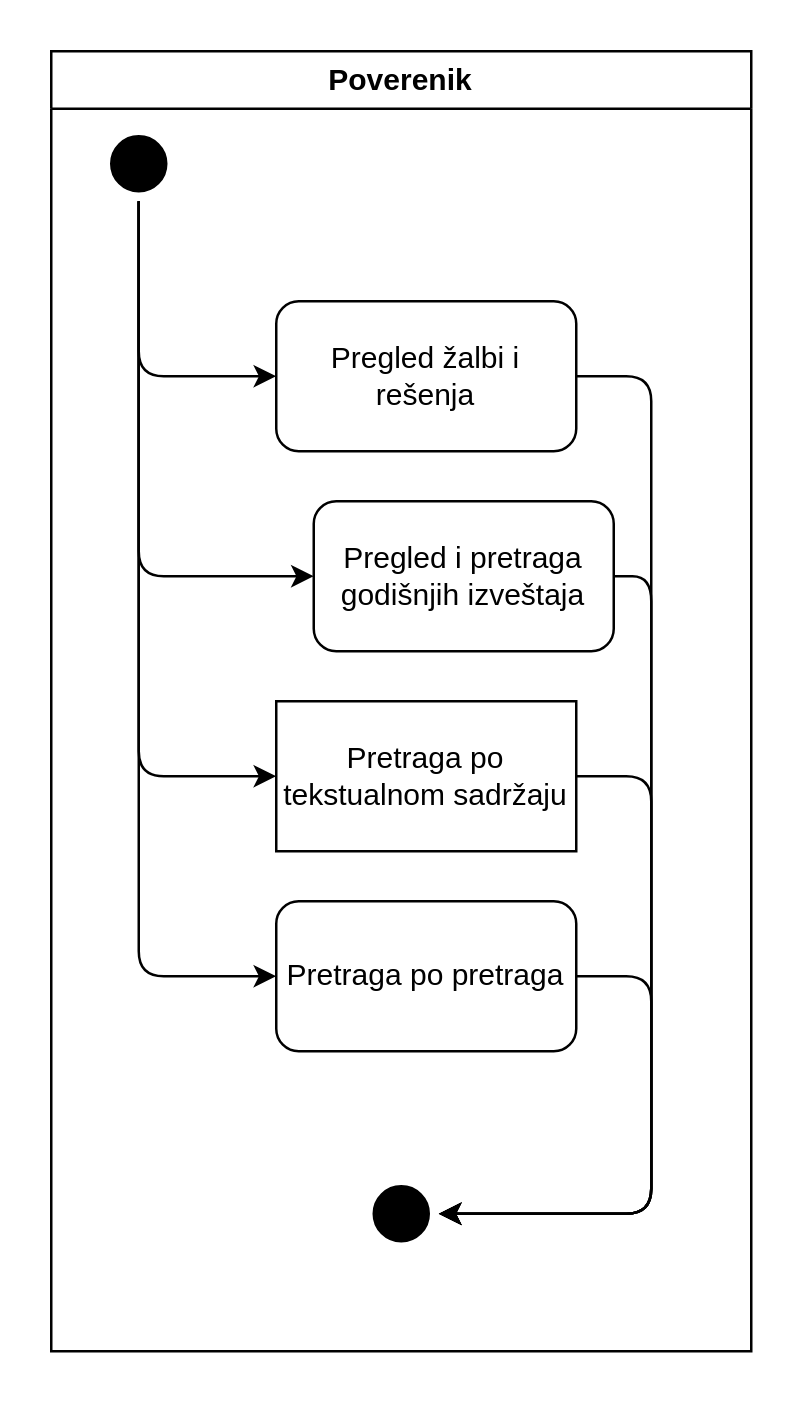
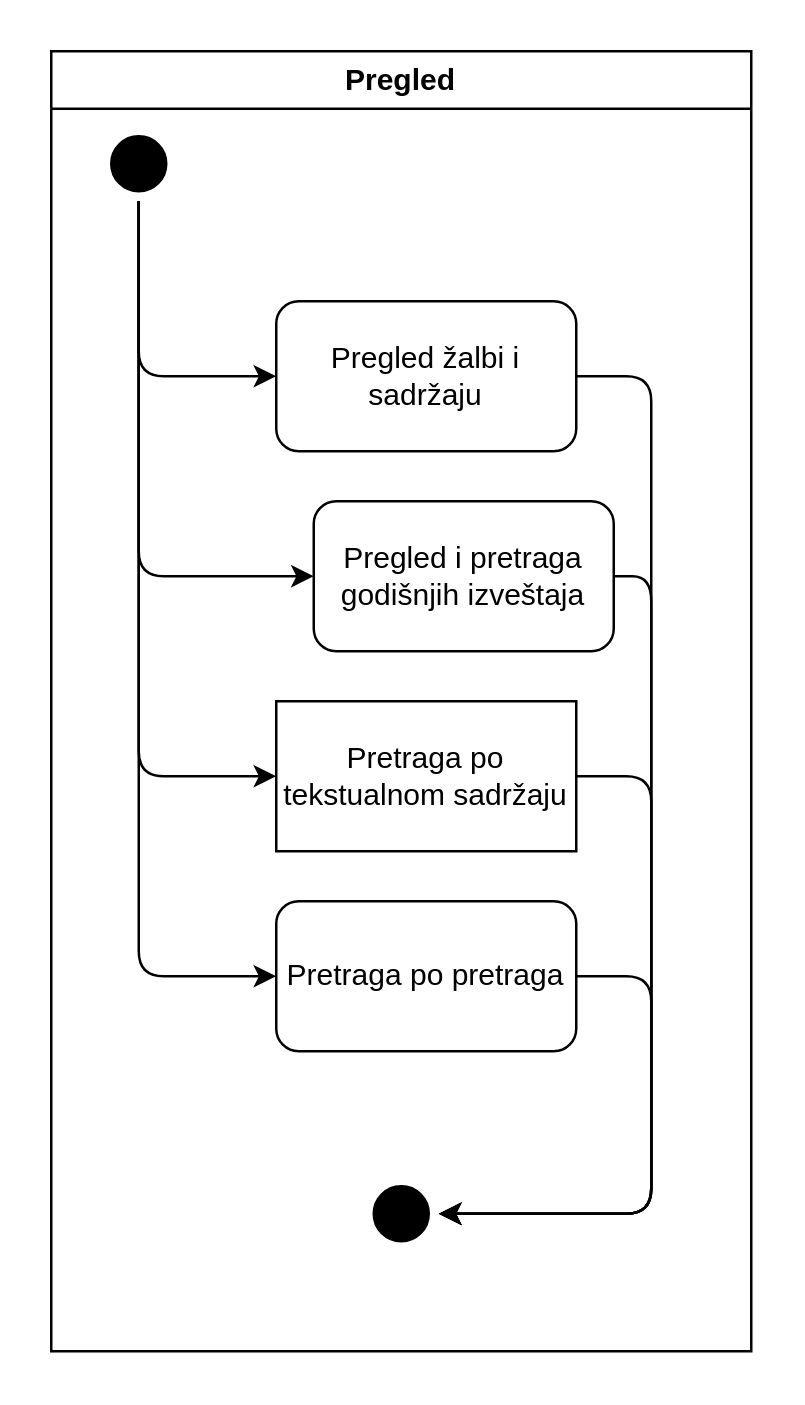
node "Poverenik": label "Poverenik" -> "Pregled"
node "Pregled žalbi i rešenja": label "Pregled žalbi i rešenja" -> "Pregled žalbi i sadržaju"
